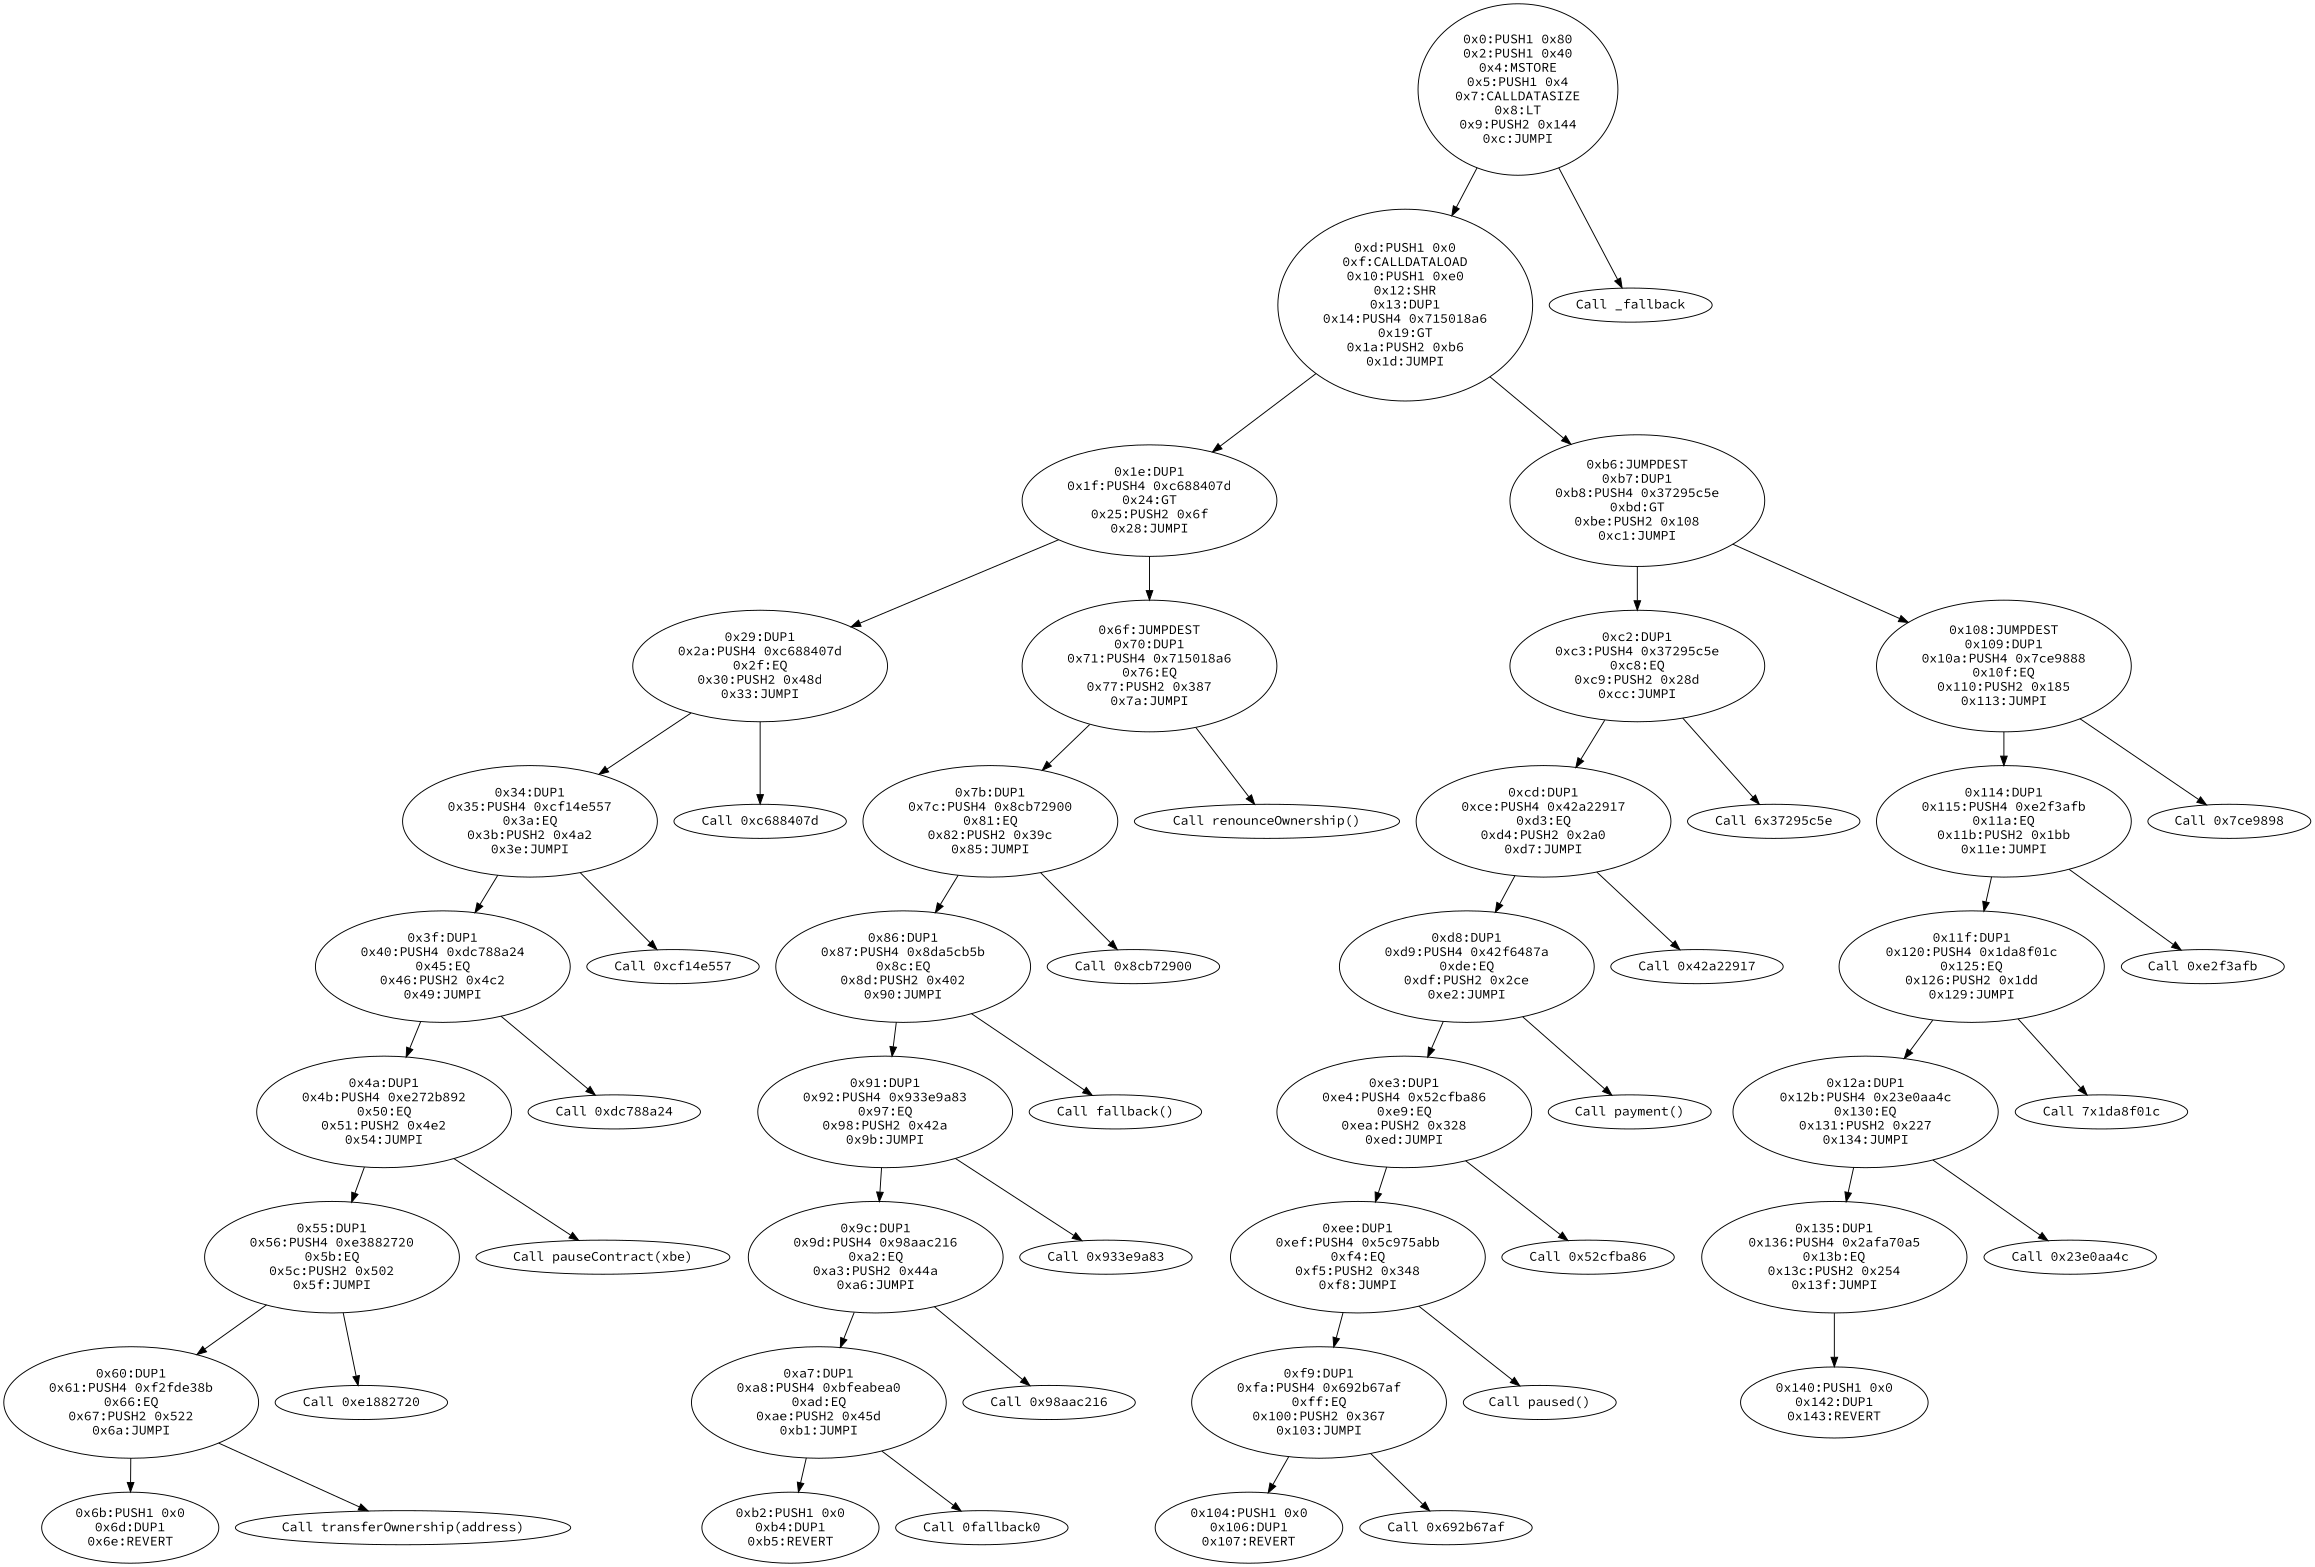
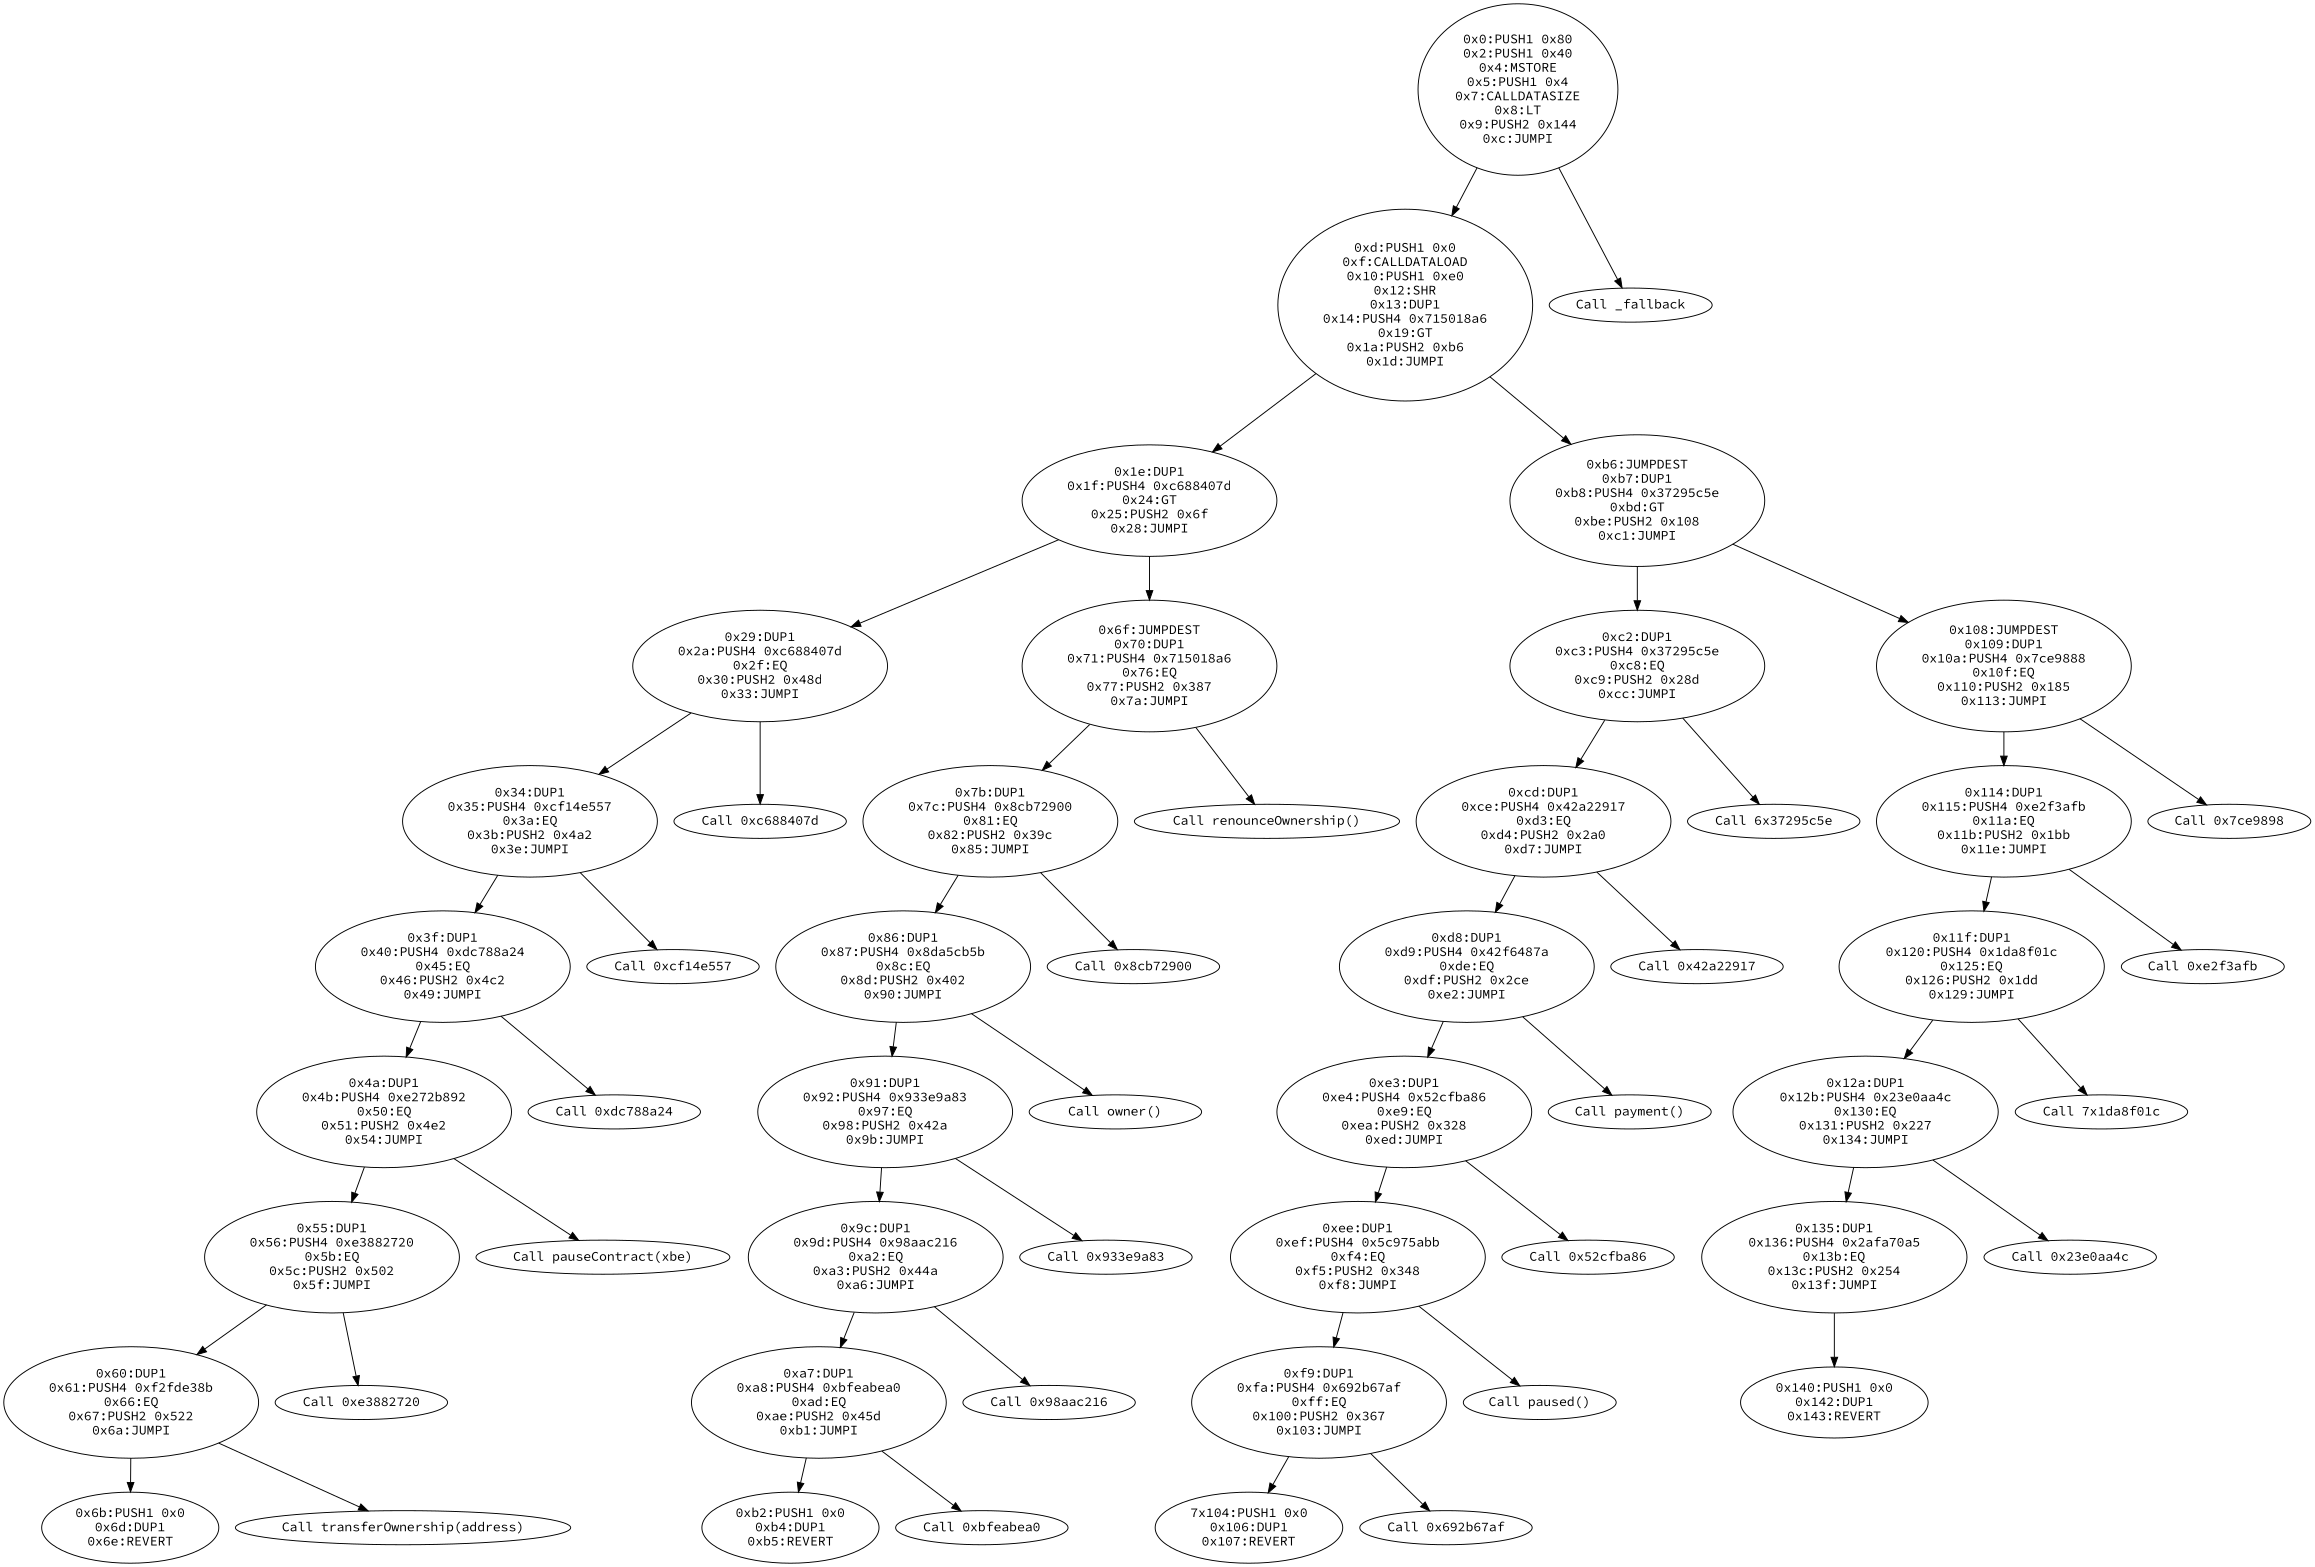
node "Call fallback()": label "Call fallback()" -> "Call owner()"
node "Call 0xe1882720": label "Call 0xe1882720" -> "Call 0xe3882720"
node "Call 0fallback0": label "Call 0fallback0" -> "Call 0xbfeabea0"
node "0x104:PUSH1 0x0 0x106:DUP1 0x107:REVERT": label "0x104:PUSH1 0x0 0x106:DUP1 0x107:REVERT" -> "7x104:PUSH1 0x0 0x106:DUP1 0x107:REVERT"
